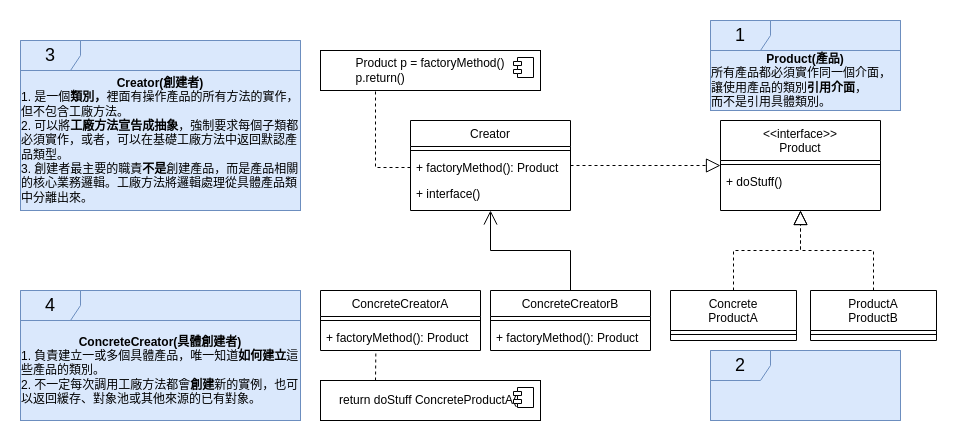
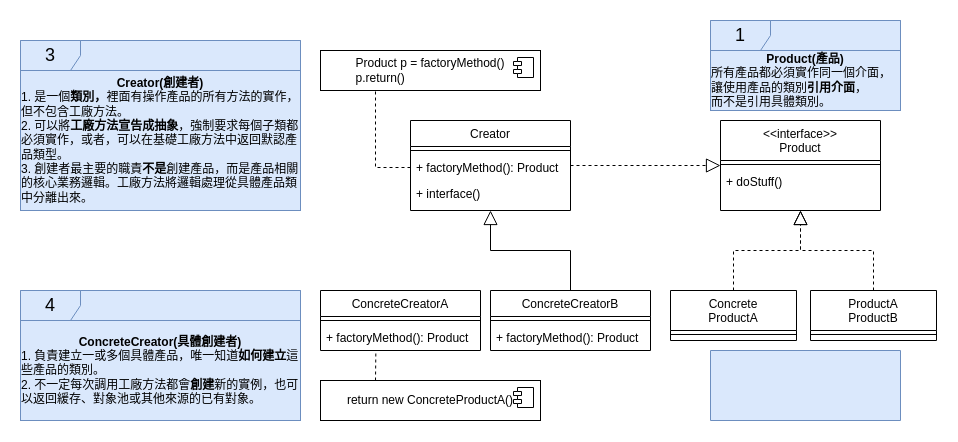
edge "ConcreteCreatorB" -> "Creator": arrowhead open -> block
node "2": removed
node "return doStuff ConcreteProductA()": label "return doStuff ConcreteProductA()" -> "return new ConcreteProductA()"
